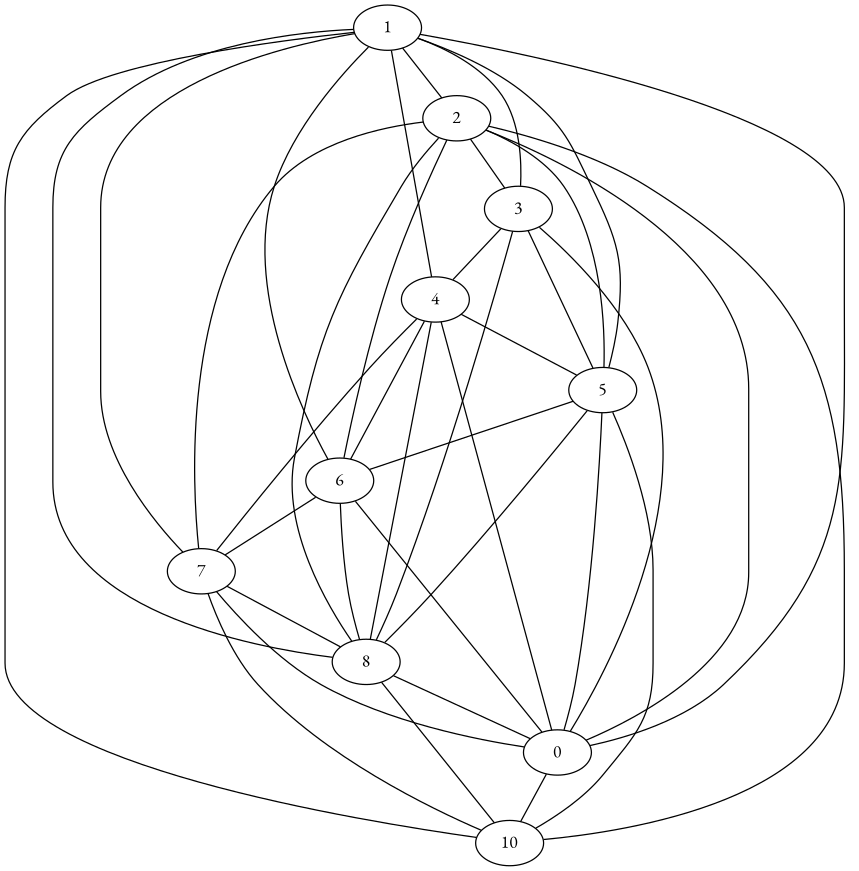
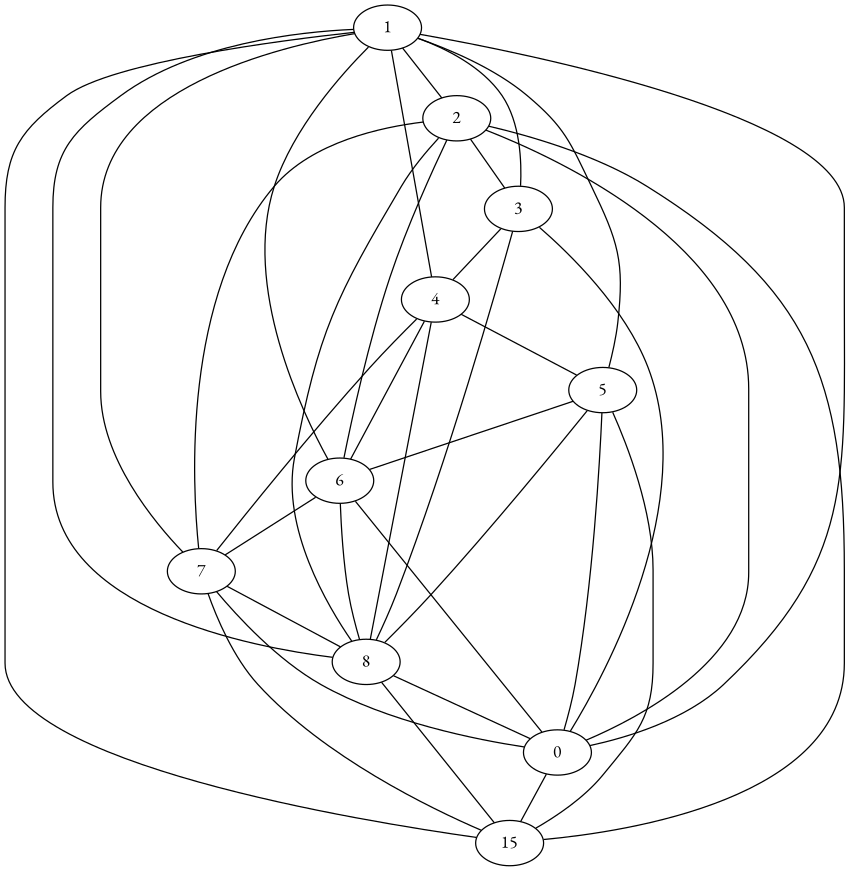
edge "2" -- "5": removed
edge "3" -- "5": removed
edge "4" -- "0": removed
node "10": label "10" -> "15"
